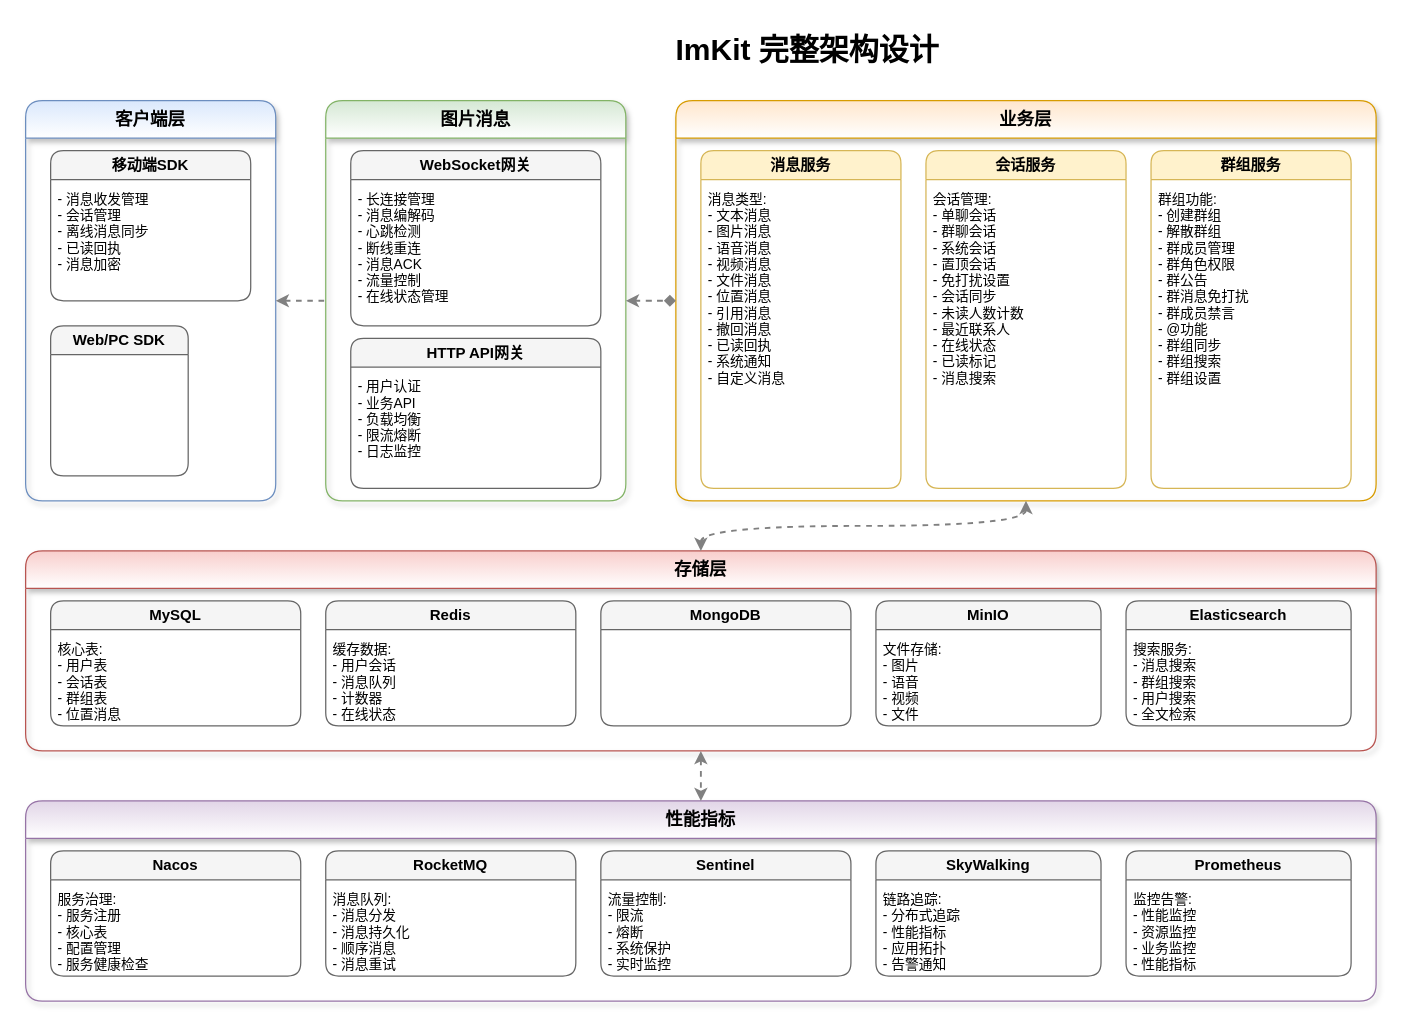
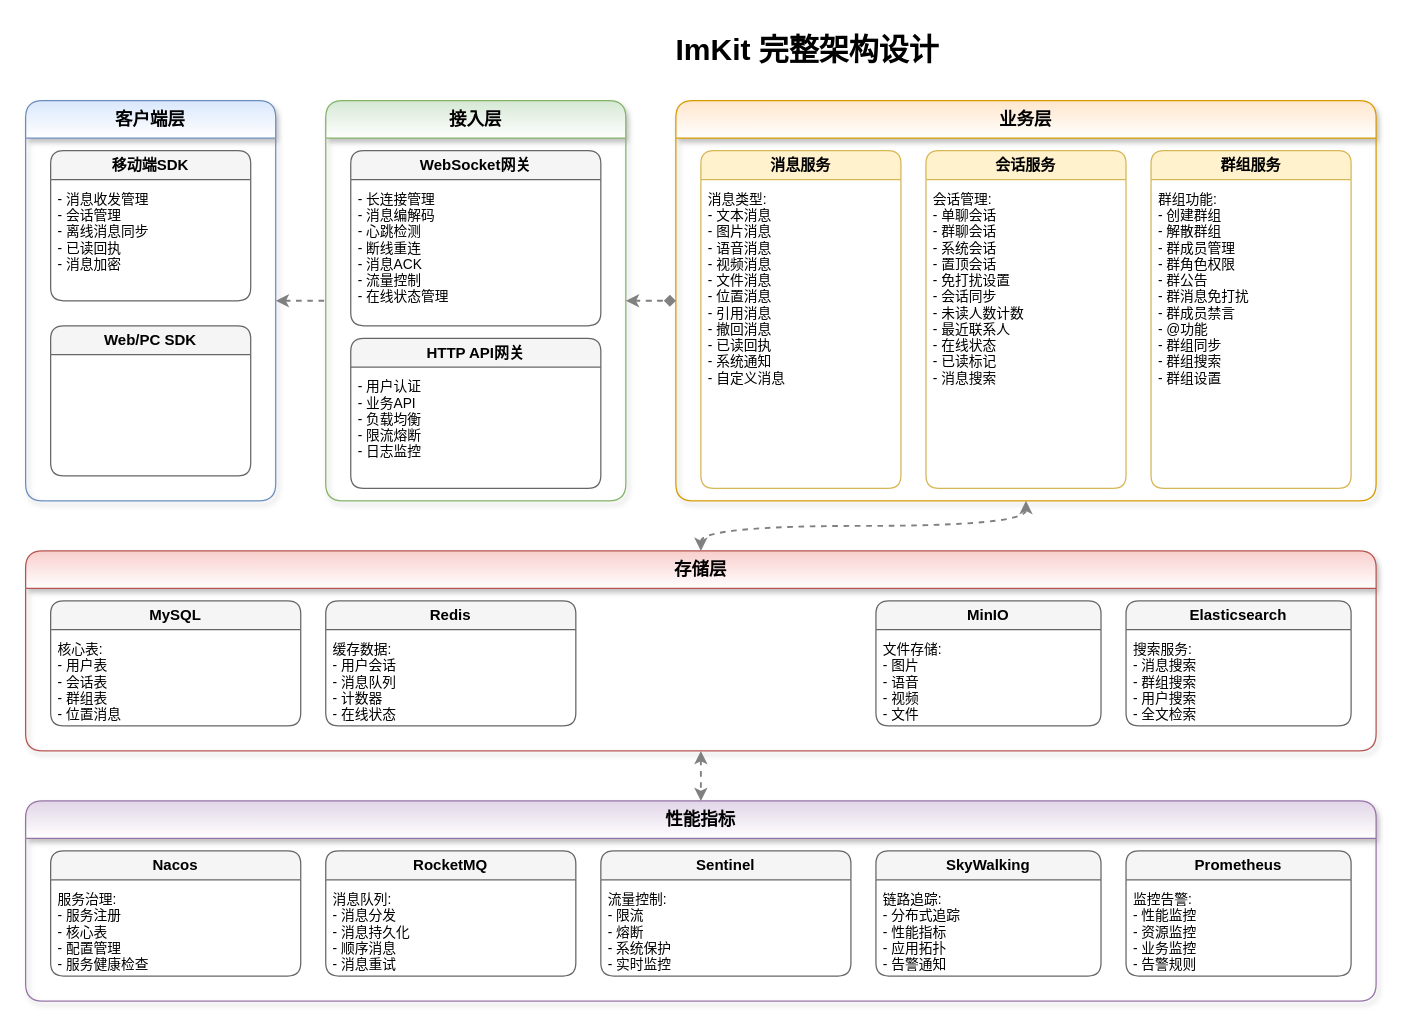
node "图片消息": label "图片消息" -> "接入层"
node "Web/PC SDK": size 138x150 -> 200x150
node "MongoDB": removed
node "监控告警: - 性能监控 - 资源监控 - 业务监控 - 性能指标": label "监控告警: - 性能监控 - 资源监控 - 业务监控 - 性能指标" -> "监控告警: - 性能监控 - 资源监控 - 业务监控 - 告警规则"
